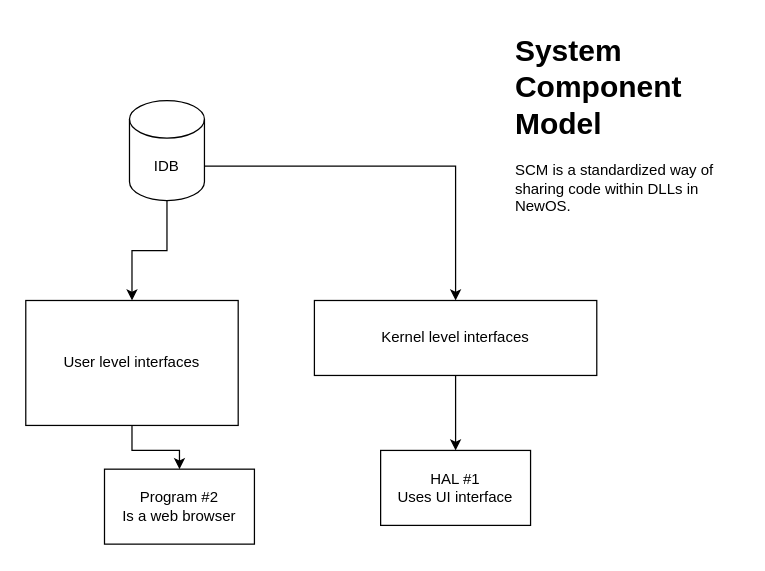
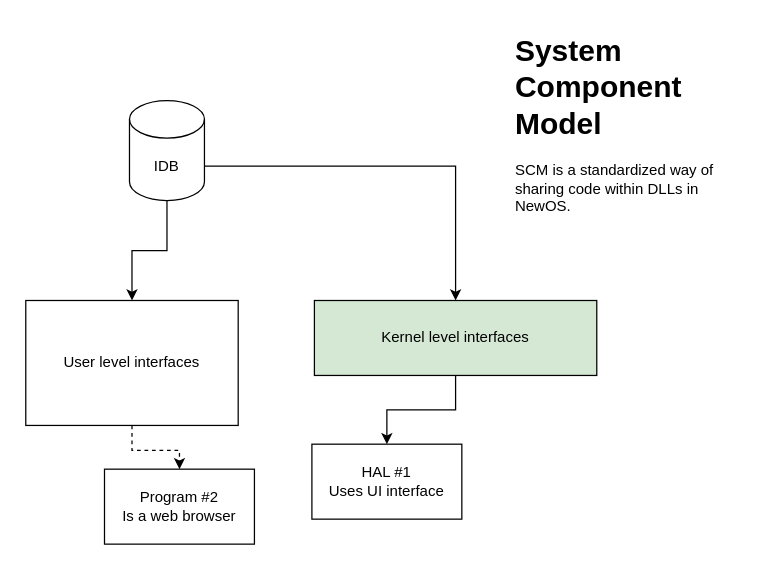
node "Kernel level interfaces": fillcolor #ffffff -> #d5e8d4
edge "User level interfaces" -> "Program #2 Is a web browser": style solid -> dashed
node "HAL #1 Uses UI interface": moved (456, 488) -> (387, 482)
